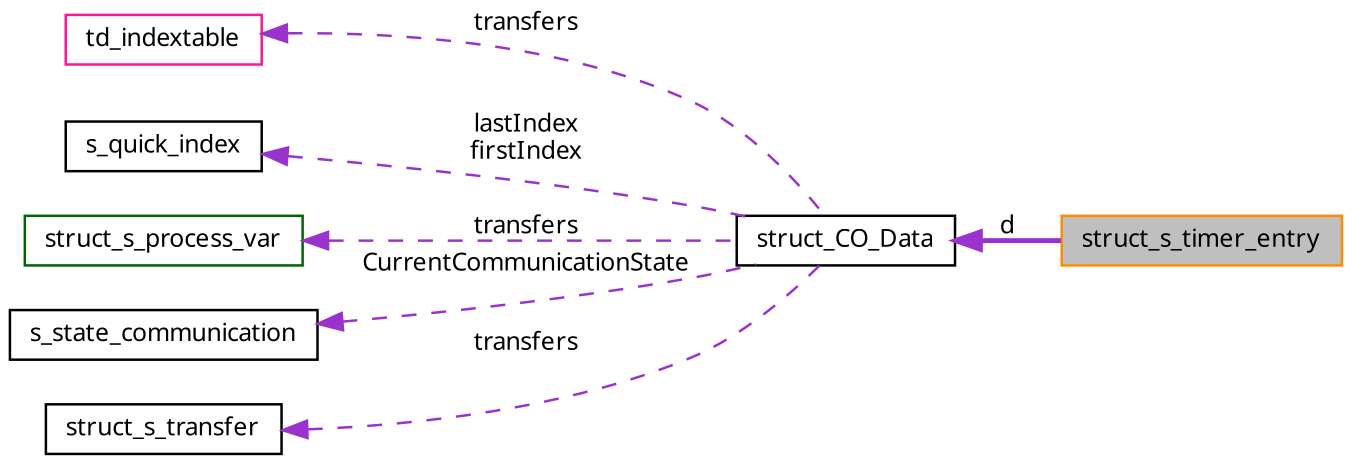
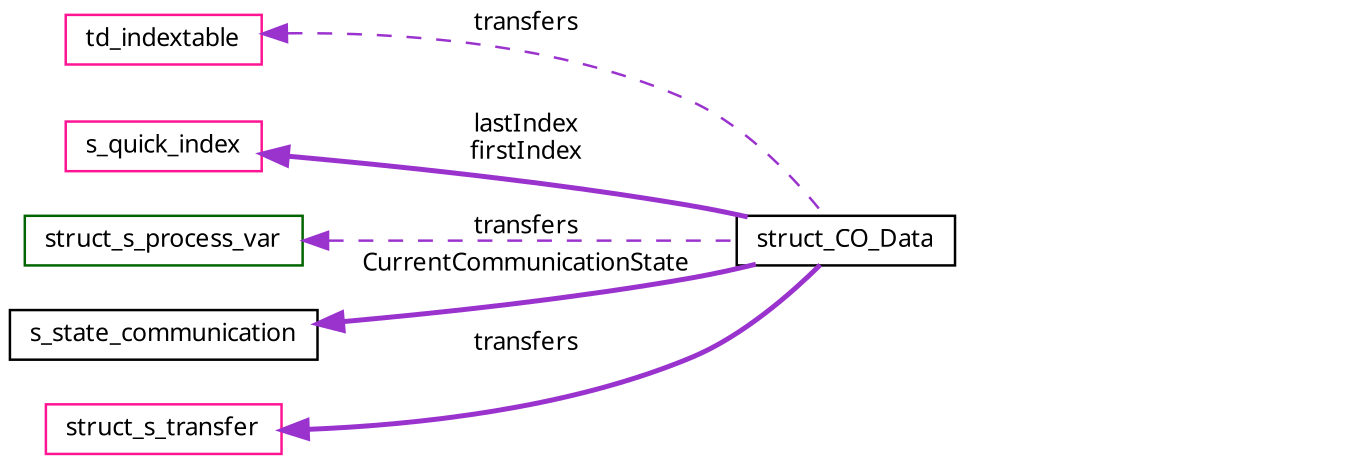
node "s_quick_index": color black -> deeppink
edge "struct_CO_Data" -> "s_quick_index": style dashed -> bold
node "struct_s_timer_entry": removed
edge "struct_CO_Data" -> "s_state_communication": style dashed -> bold
edge "struct_CO_Data" -> "struct_s_transfer": style dashed -> bold
node "struct_s_transfer": color black -> deeppink
